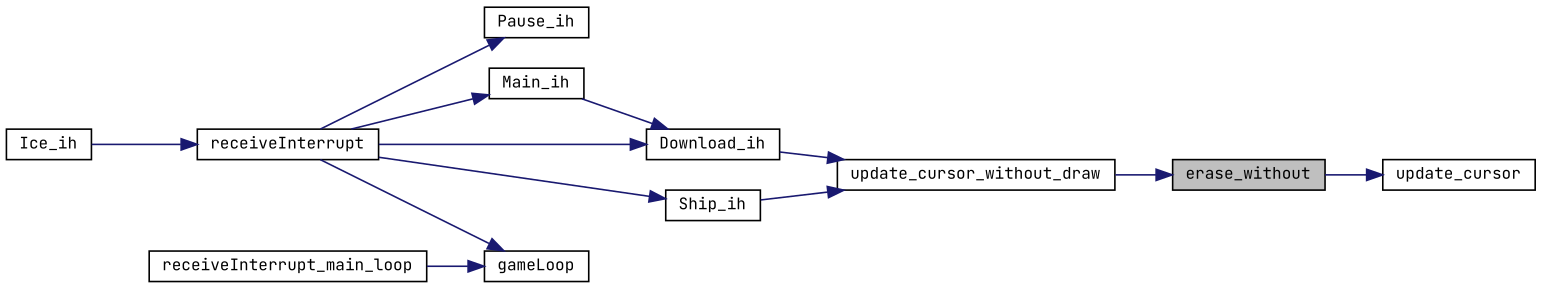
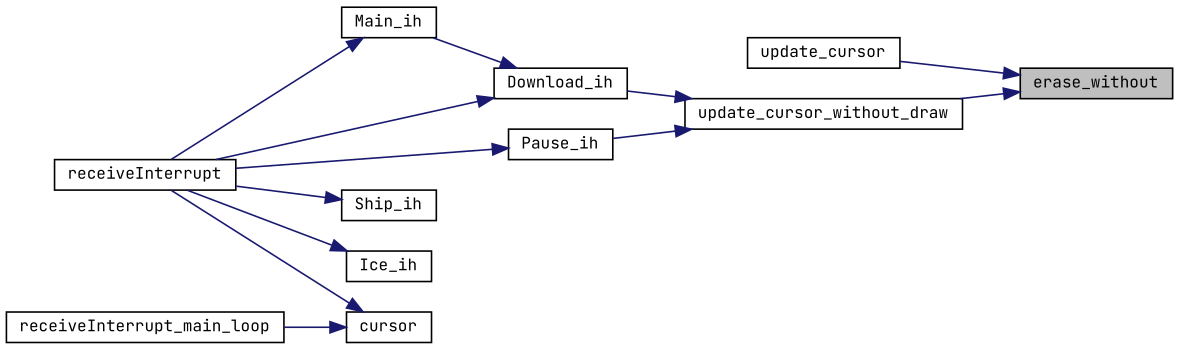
edge "Ice_ih" -> "receiveInterrupt": reversed
edge "erase_without" -> "update_cursor": reversed
edge "Ship_ih" -> "update_cursor_without_draw": now "Pause_ih" -> "update_cursor_without_draw"
node "gameLoop": label "gameLoop" -> "cursor"
